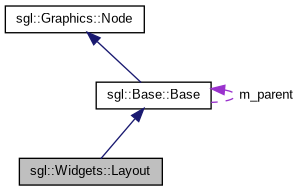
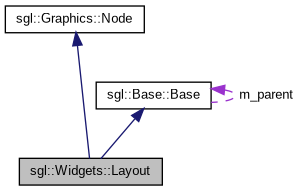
edge "sgl::Base::Base" -> "sgl::Graphics::Node": now "sgl::Widgets::Layout" -> "sgl::Graphics::Node"
